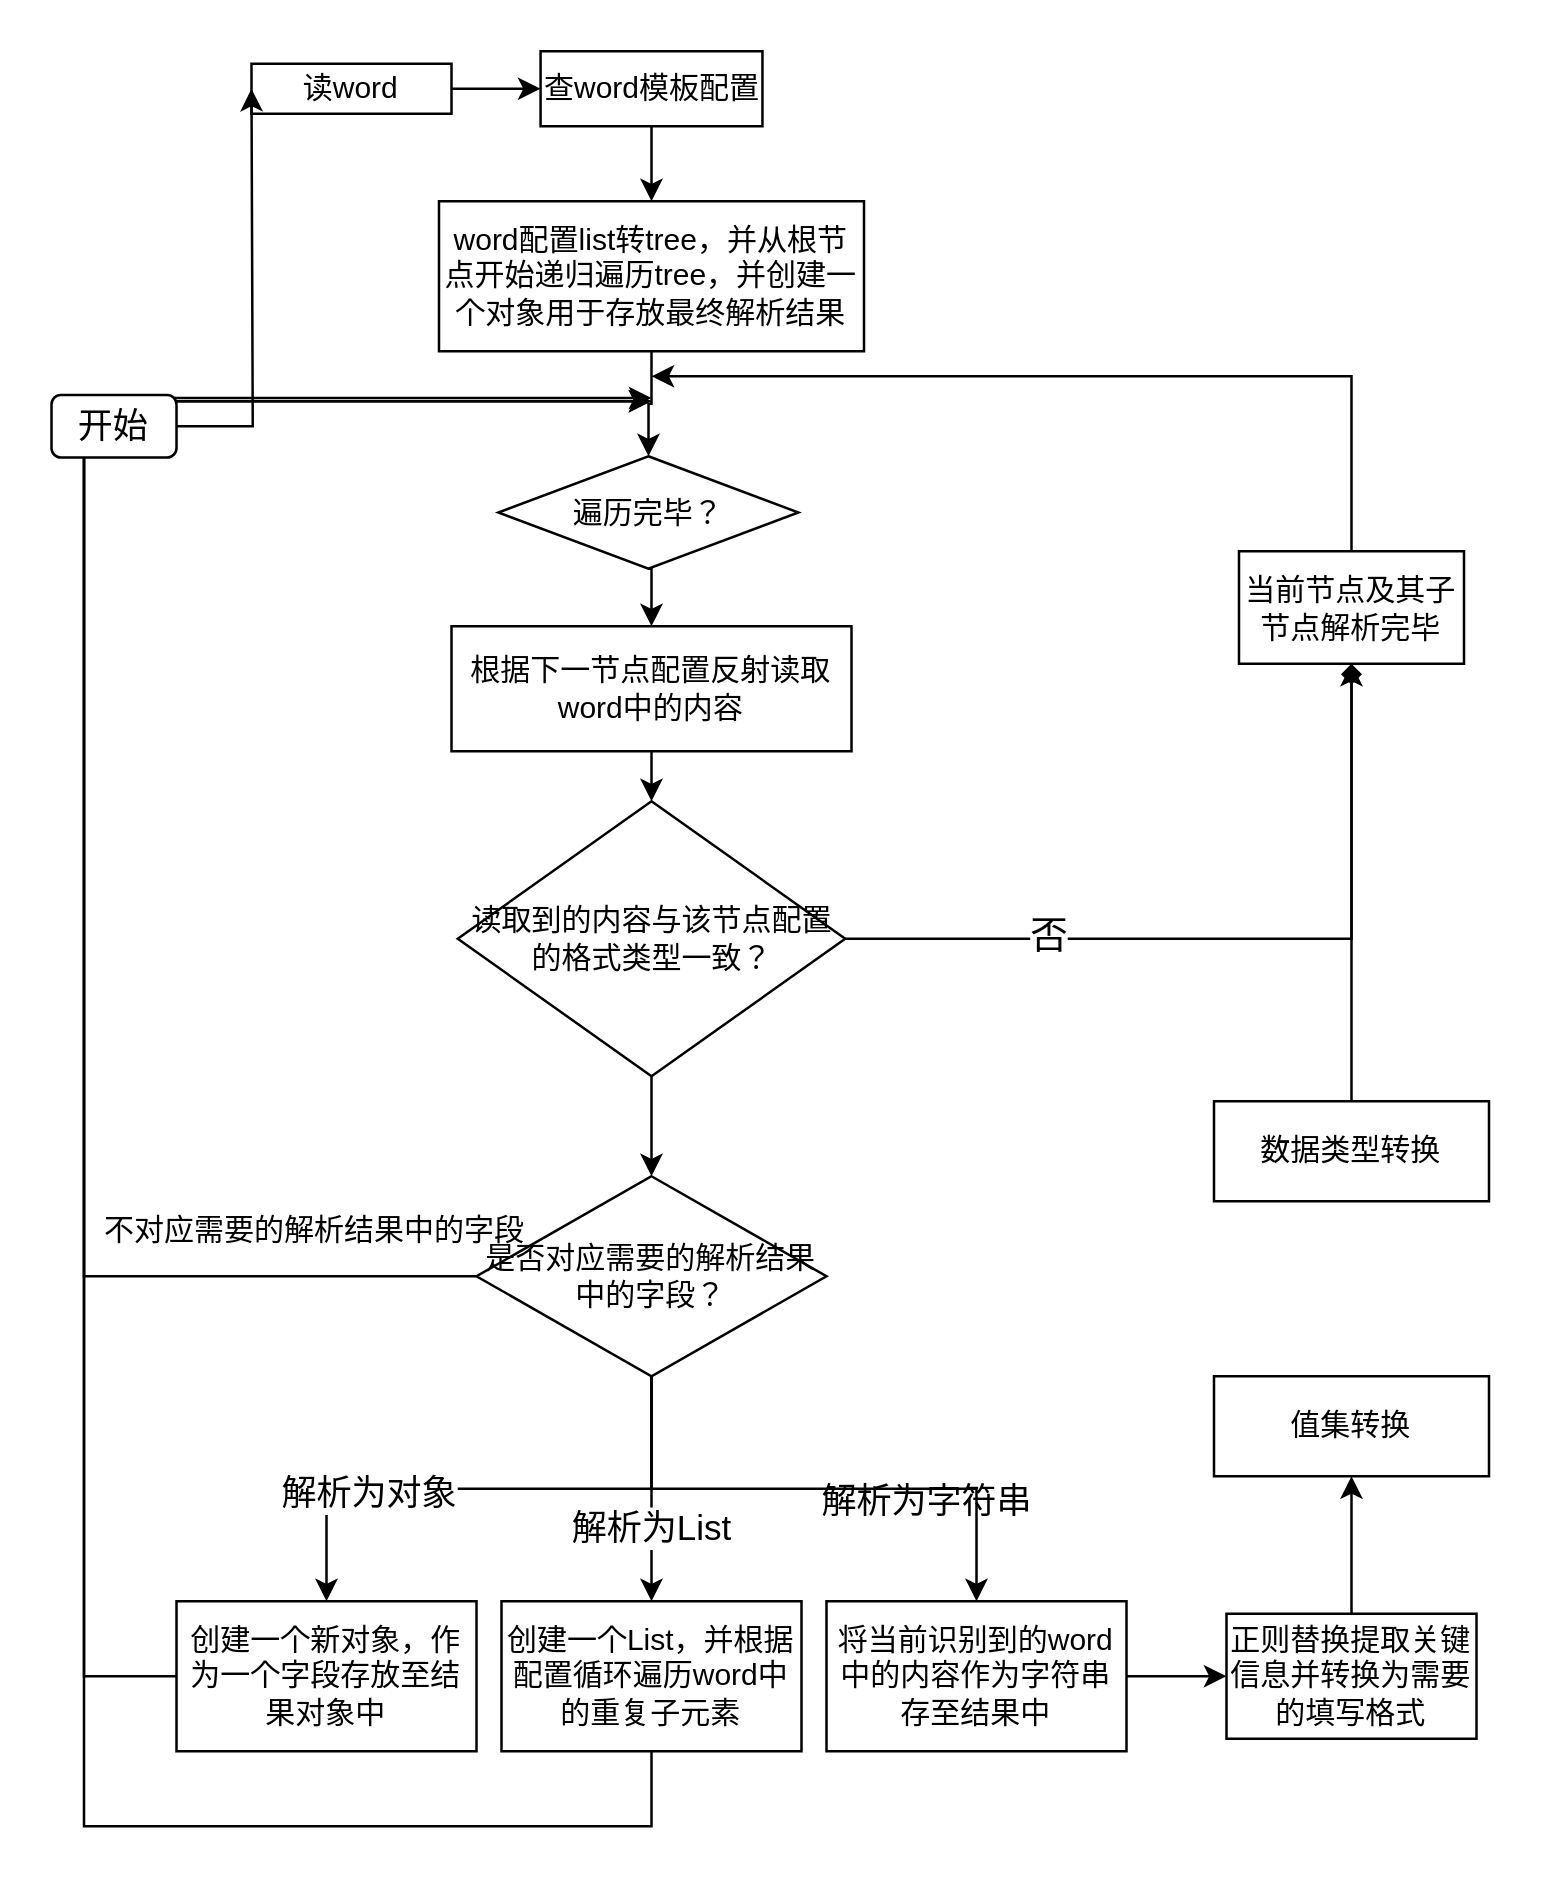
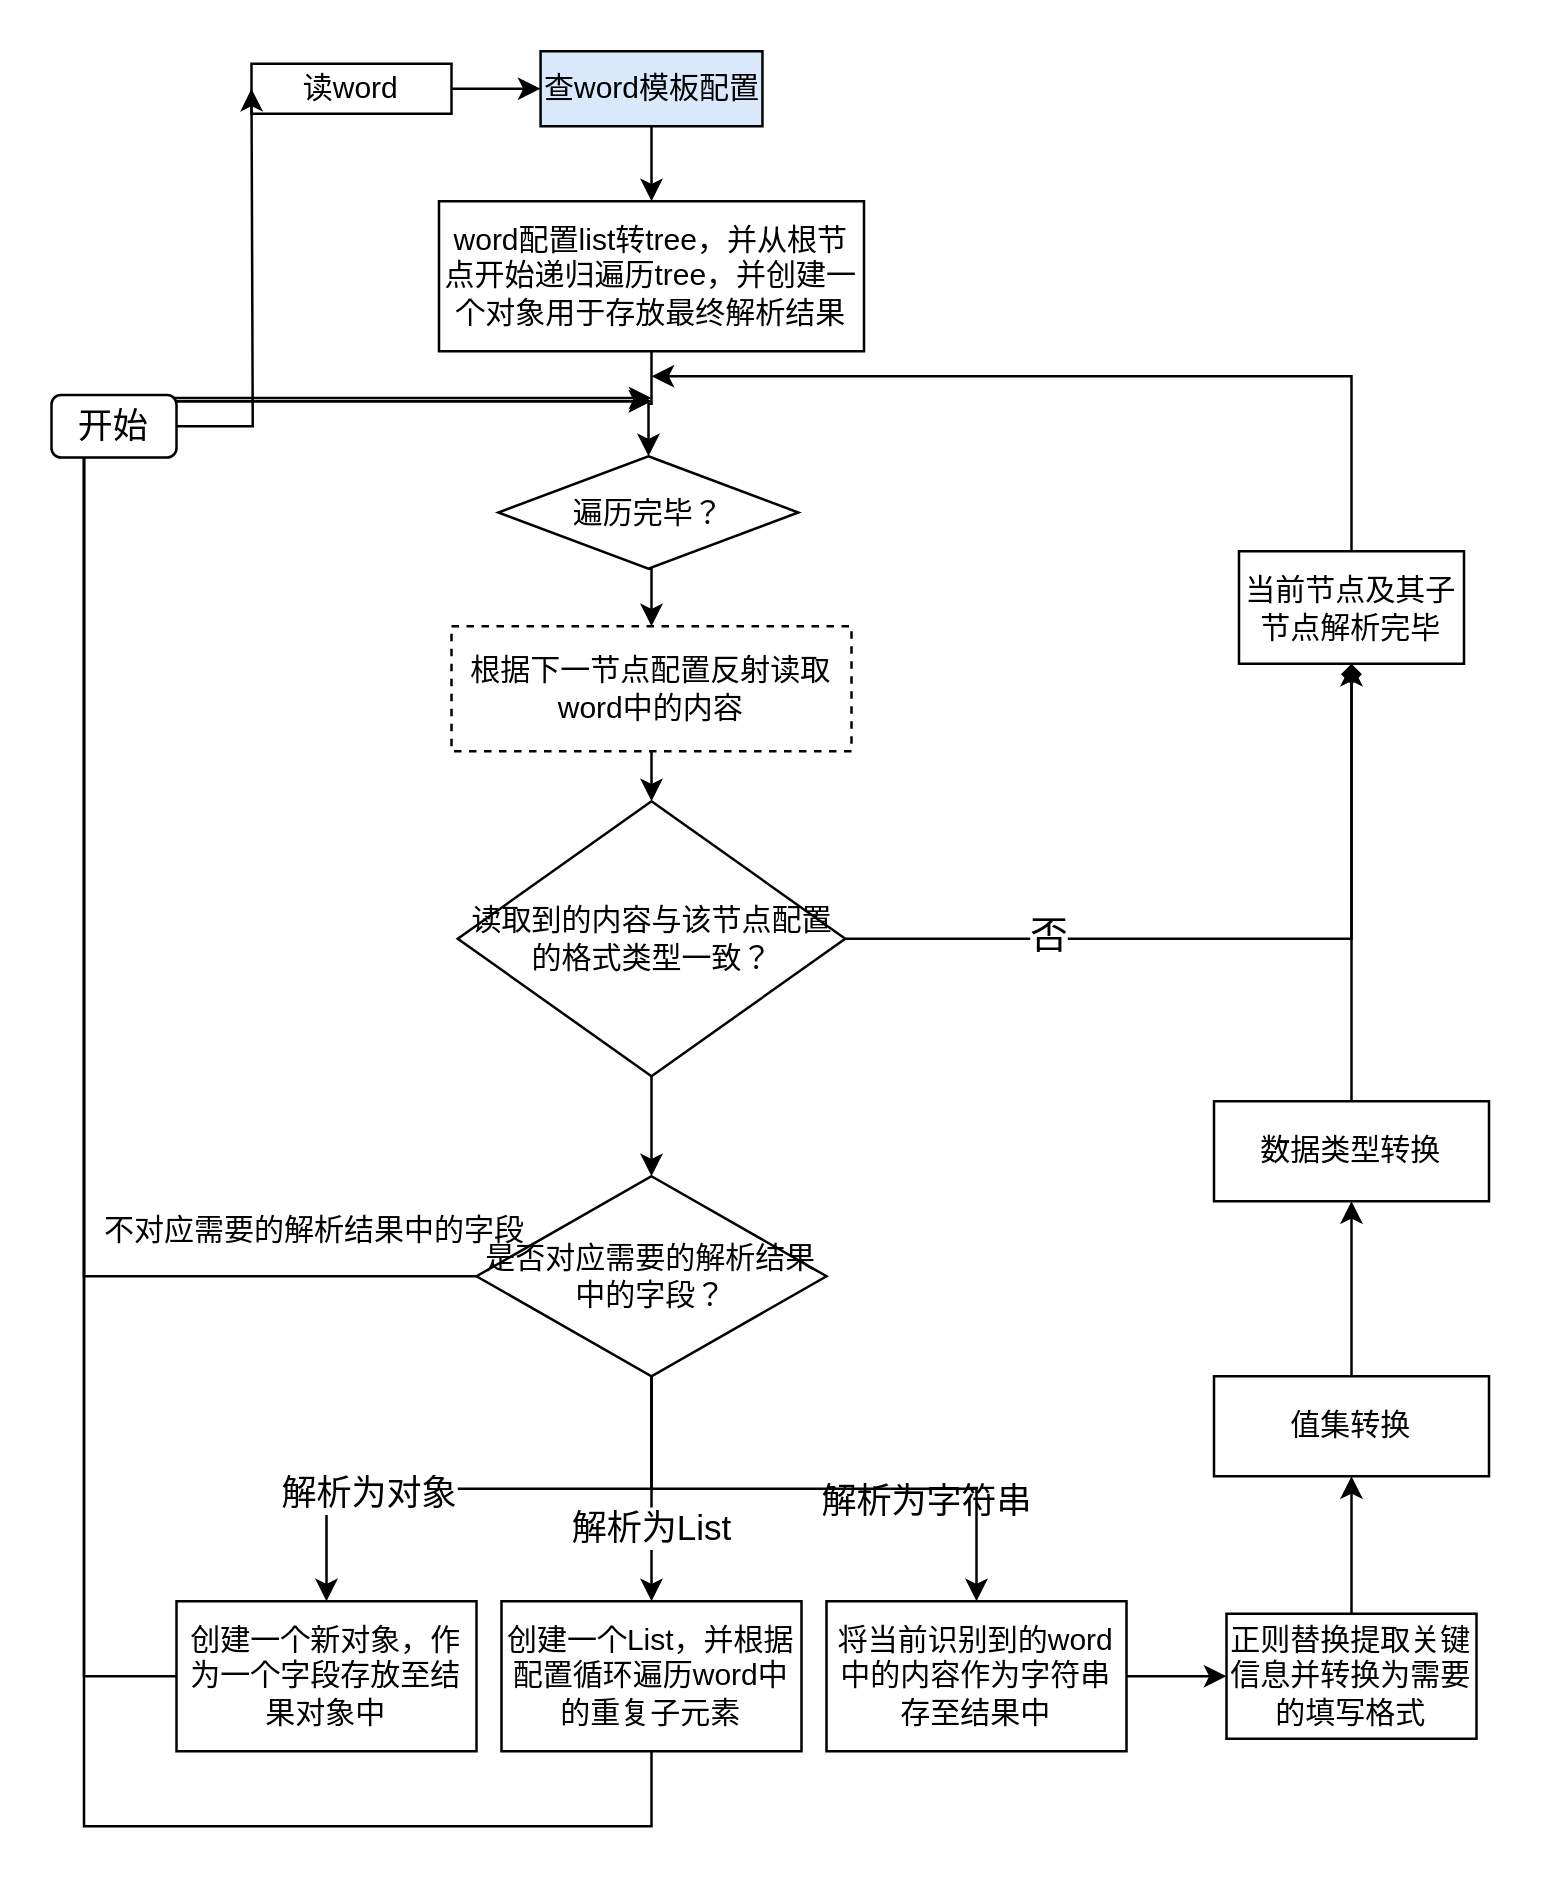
node "查word模板配置": fillcolor #ffffff -> #dae8fc
node "根据下一节点配置反射读取word中的内容": style solid -> dashed
edge "值集转换" -> "数据类型转换": added
